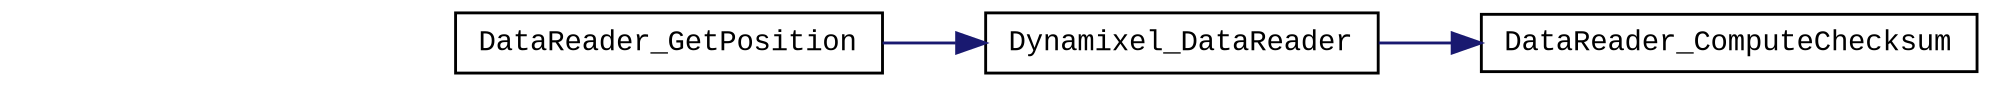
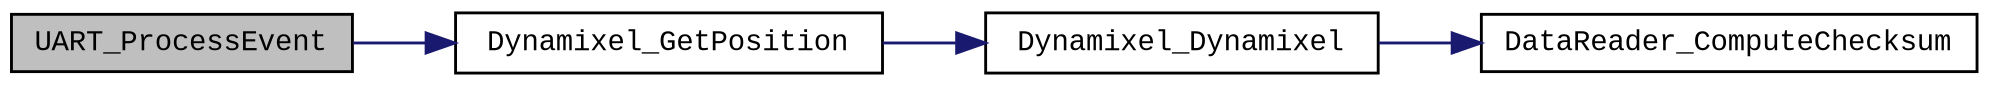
node "UART_ProcessEvent": added
node "DataReader_GetPosition": label "DataReader_GetPosition" -> "Dynamixel_GetPosition"
node "Dynamixel_DataReader": label "Dynamixel_DataReader" -> "Dynamixel_Dynamixel"
